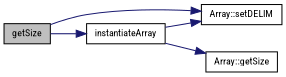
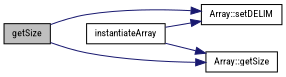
edge "getSize" -> "instantiateArray": now "getSize" -> "Array::getSize"
